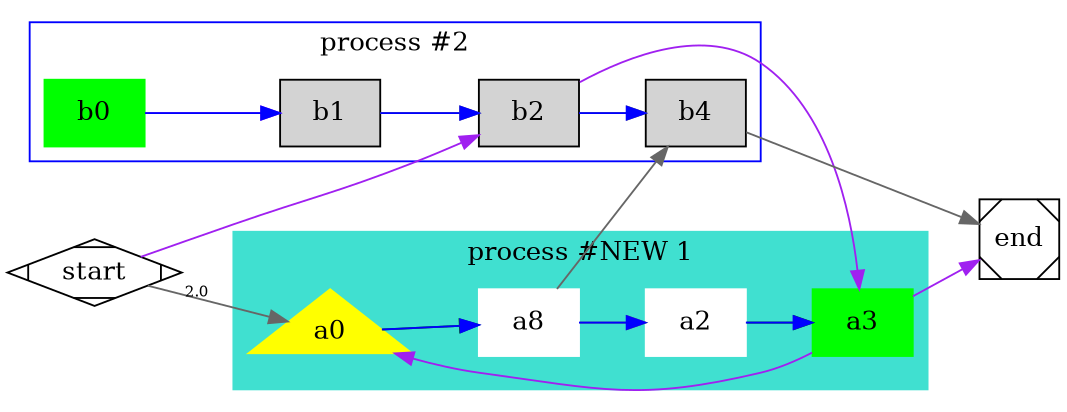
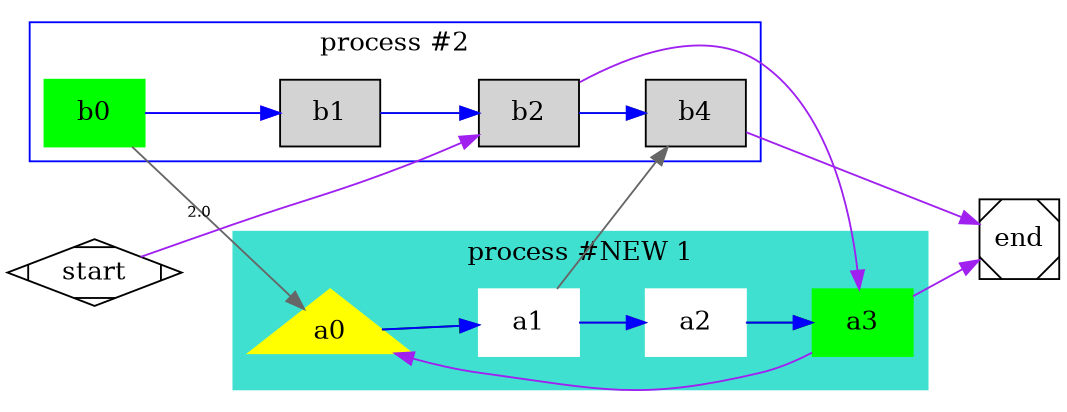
edge "b4" -> "end": color gray40 -> purple
edge "start" -> "a0": now "b0" -> "a0"
node "a8": label "a8" -> "a1"
